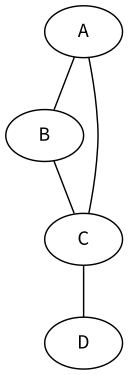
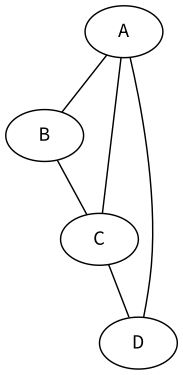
edge "A" -- "D": added
